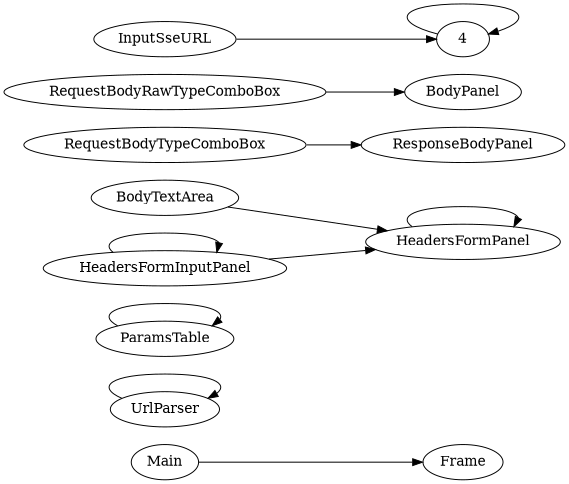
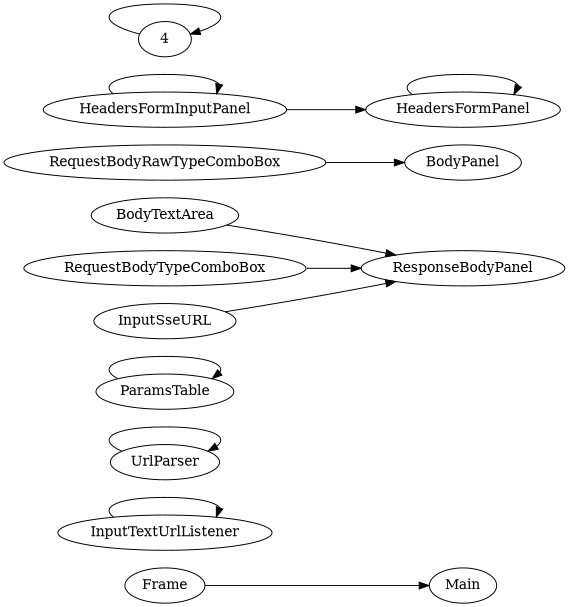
edge "InputSseURL" -> "4": now "InputSseURL" -> "ResponseBodyPanel"
edge "BodyTextArea" -> "HeadersFormPanel": now "BodyTextArea" -> "ResponseBodyPanel"
edge "Main" -> "Frame": reversed
node "InputTextUrlListener": added
